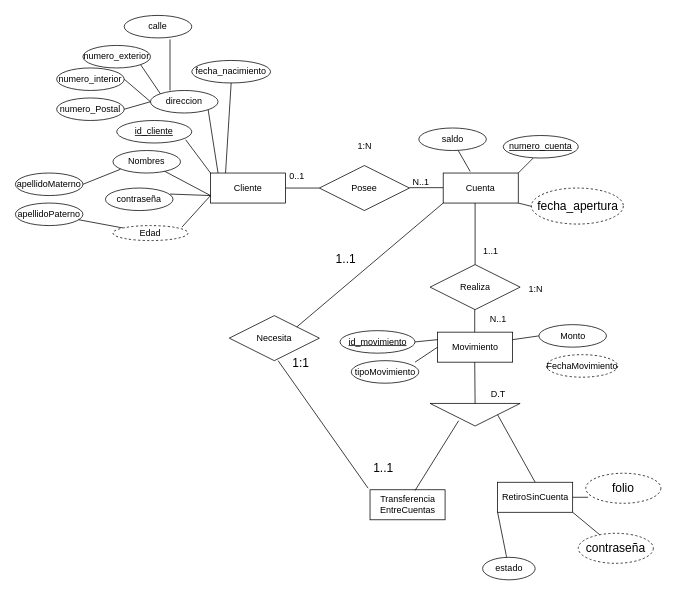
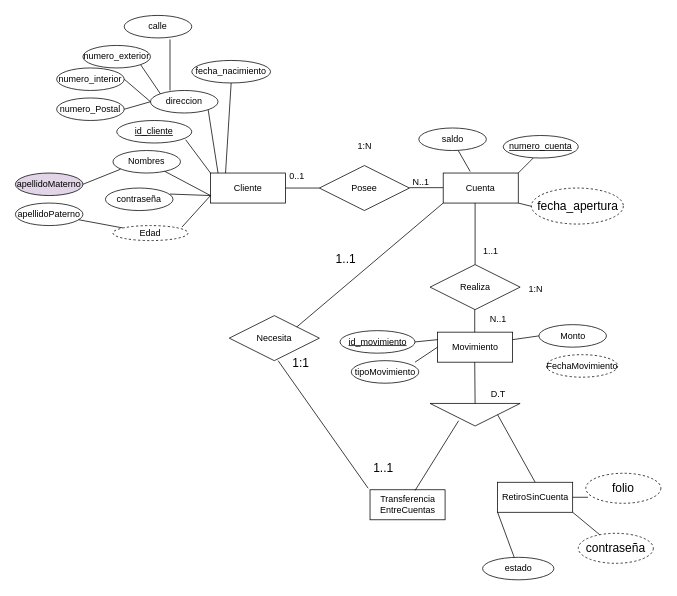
node "apellidoMaterno": fillcolor #ffffff -> #e1d5e7
node "estado": size 53x23 -> 71x23
